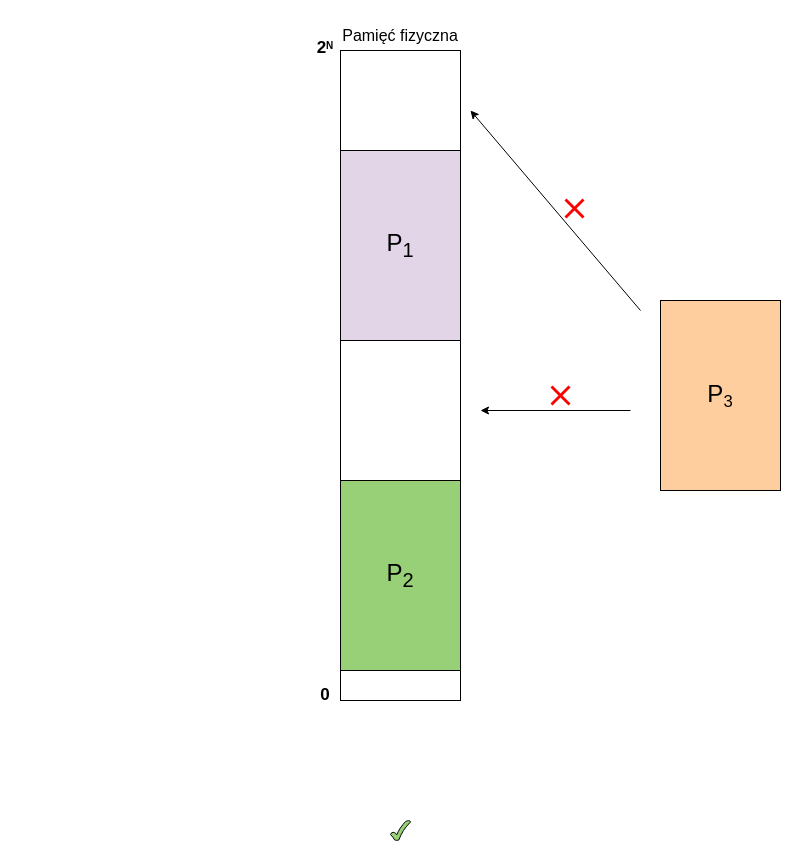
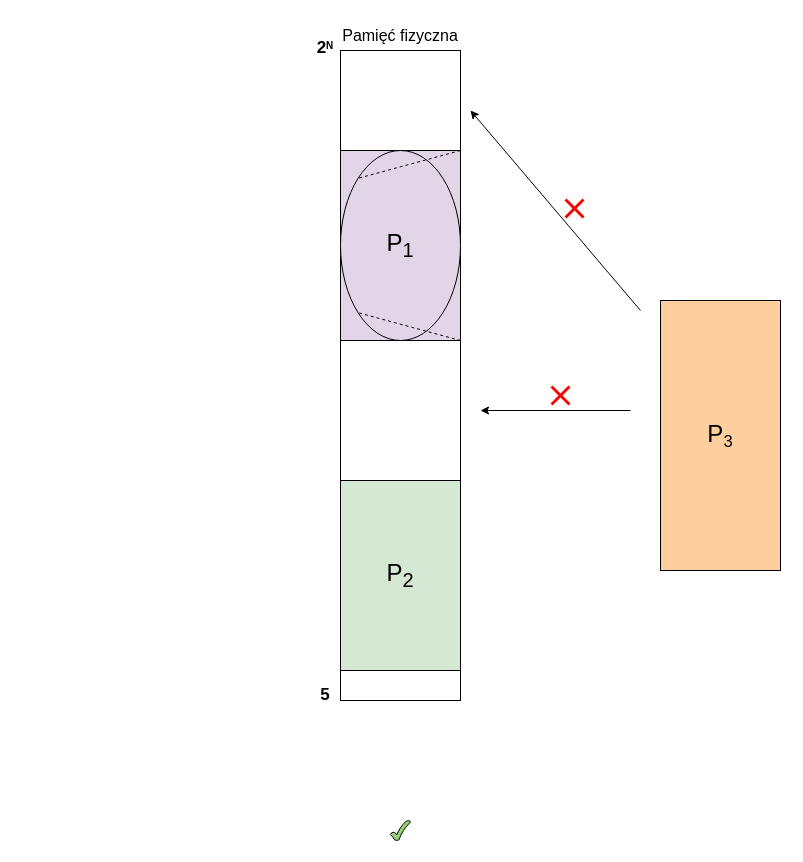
node "P1": shape rectangle -> ellipse
node "P3": size 120x190 -> 120x270
node "P2": fillcolor #97d077 -> #d5e8d4
node "0": label "0" -> "5"
